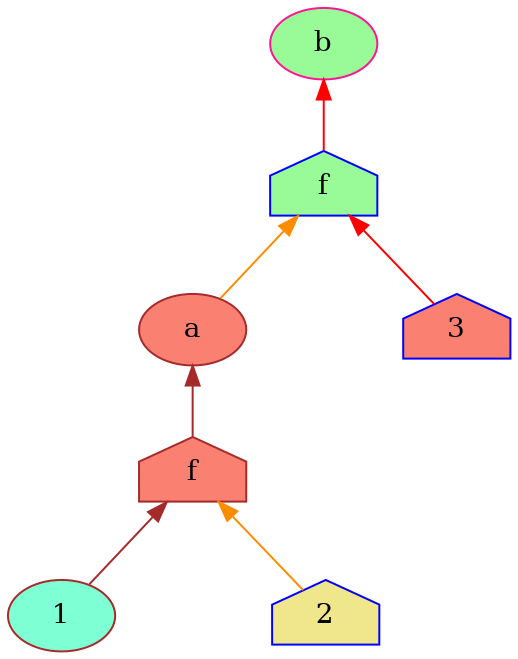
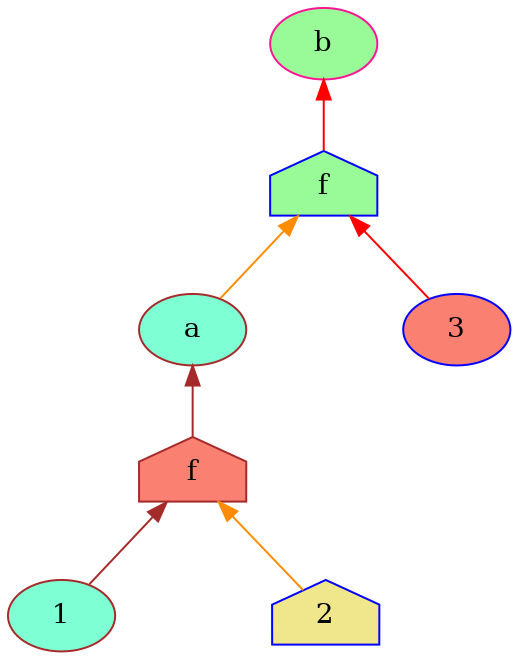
node "a": fillcolor salmon -> aquamarine
node "3": shape house -> ellipse
